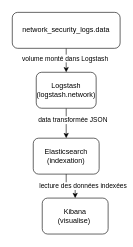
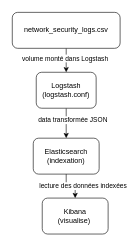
node "network_security_logs.data": label "network_security_logs.data" -> "network_security_logs.csv"
node "Logstash (logstash.network)": label "Logstash (logstash.network)" -> "Logstash (logstash.conf)"
